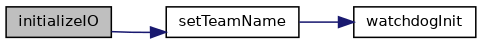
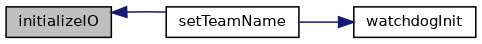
edge "initializeIO" -> "setTeamName": reversed
